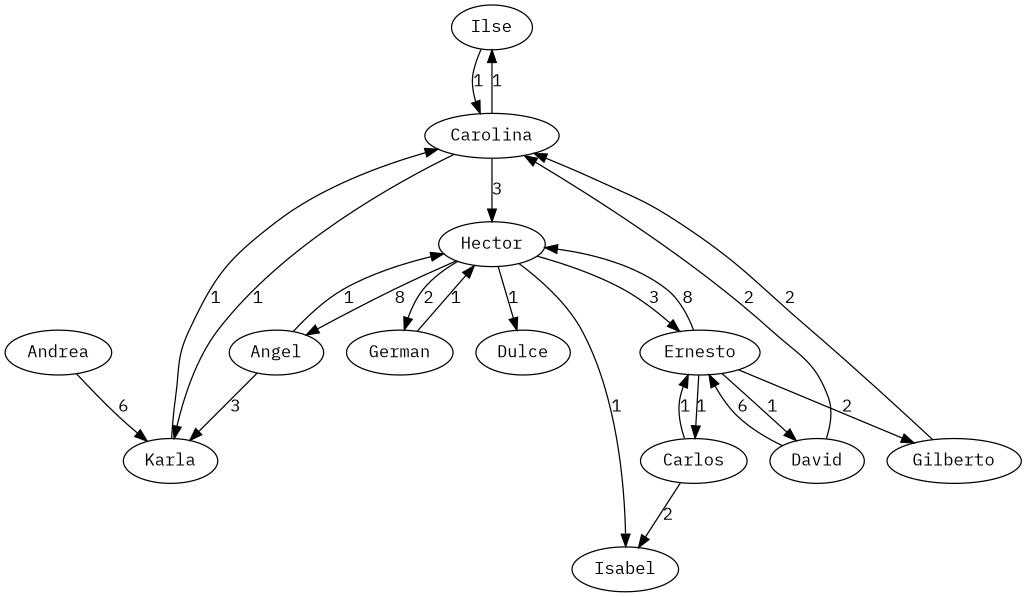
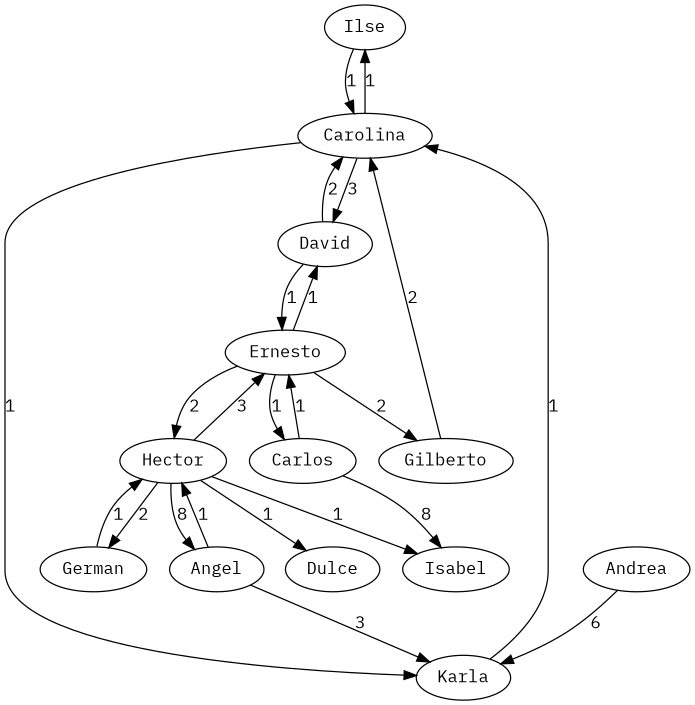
edge "Carolina" -> "Hector": now "Carolina" -> "David"
edge "Ernesto" -> "Hector": label "8" -> "2"
edge "David" -> "Ernesto": label "6" -> "1"
edge "Carlos" -> "Isabel": label "2" -> "8"
